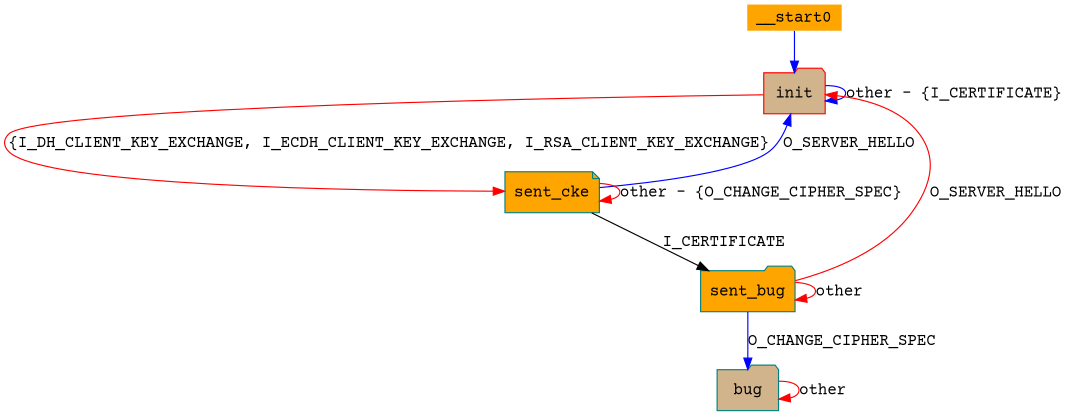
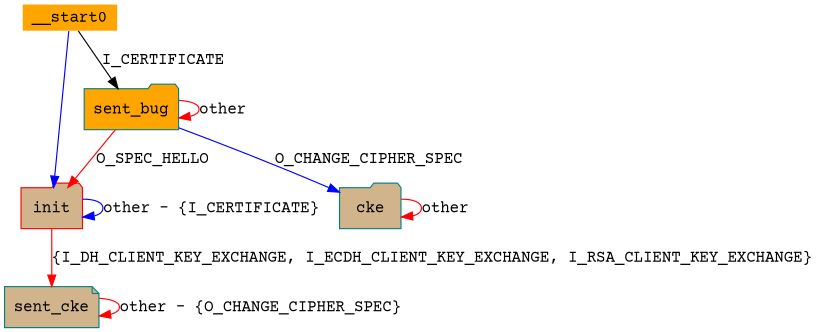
edge "sent_cke" -> "init": removed, label "O_SERVER_HELLO"
node "sent_cke": fillcolor orange -> tan
edge "sent_bug" -> "init": label "O_SERVER_HELLO" -> "O_SPEC_HELLO"
edge "sent_cke" -> "sent_bug": now "__start0" -> "sent_bug"
node "bug": label "bug" -> "cke"
